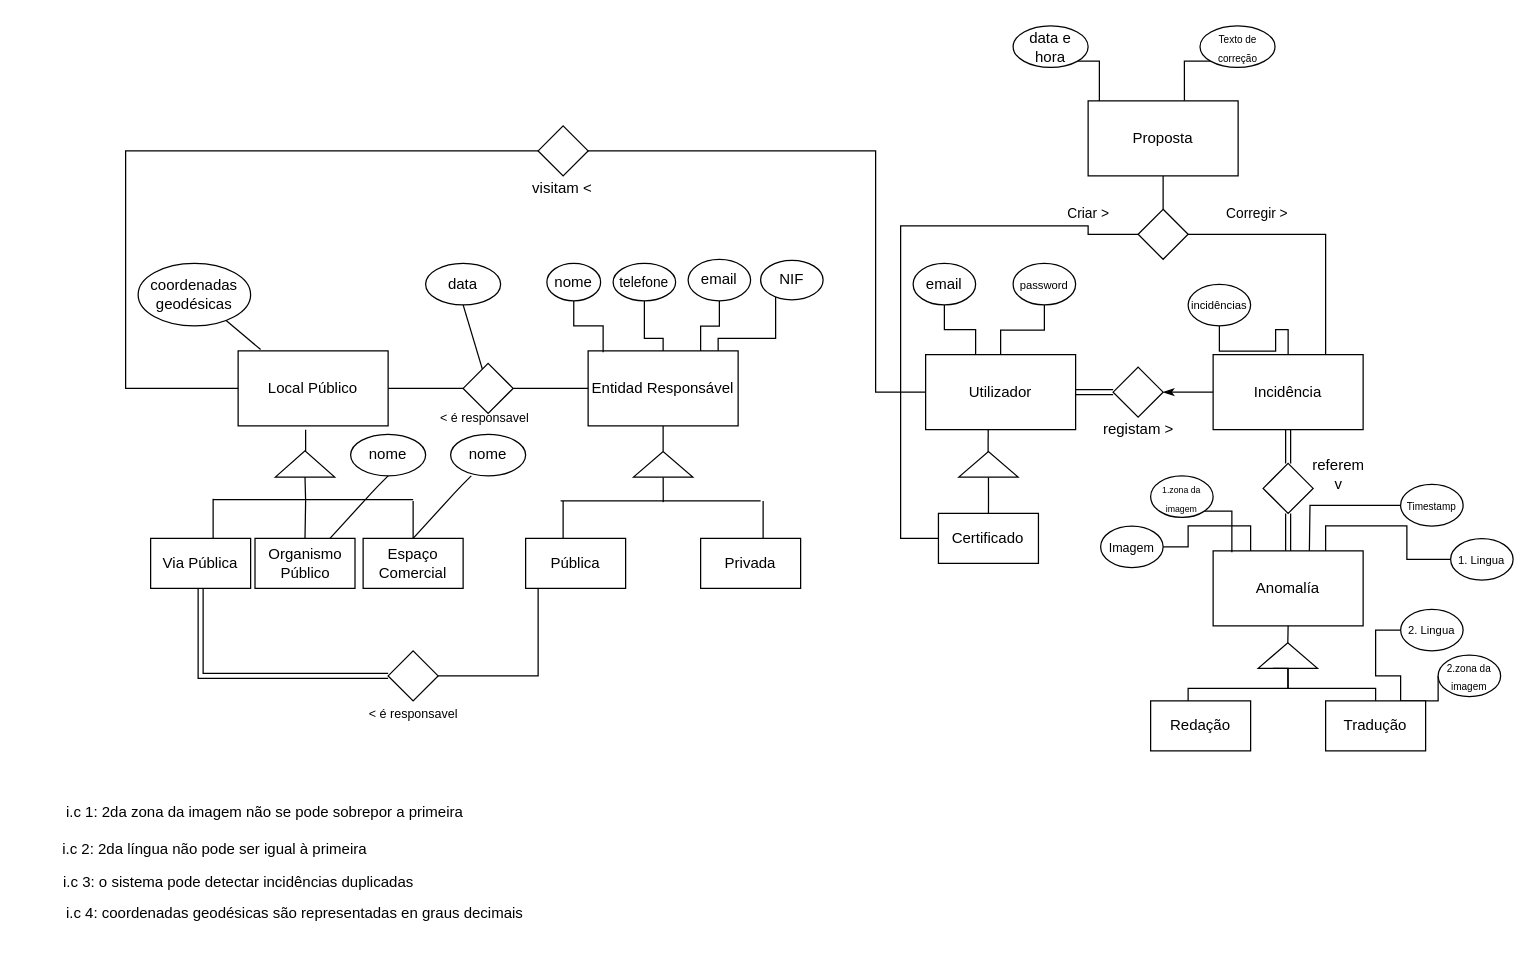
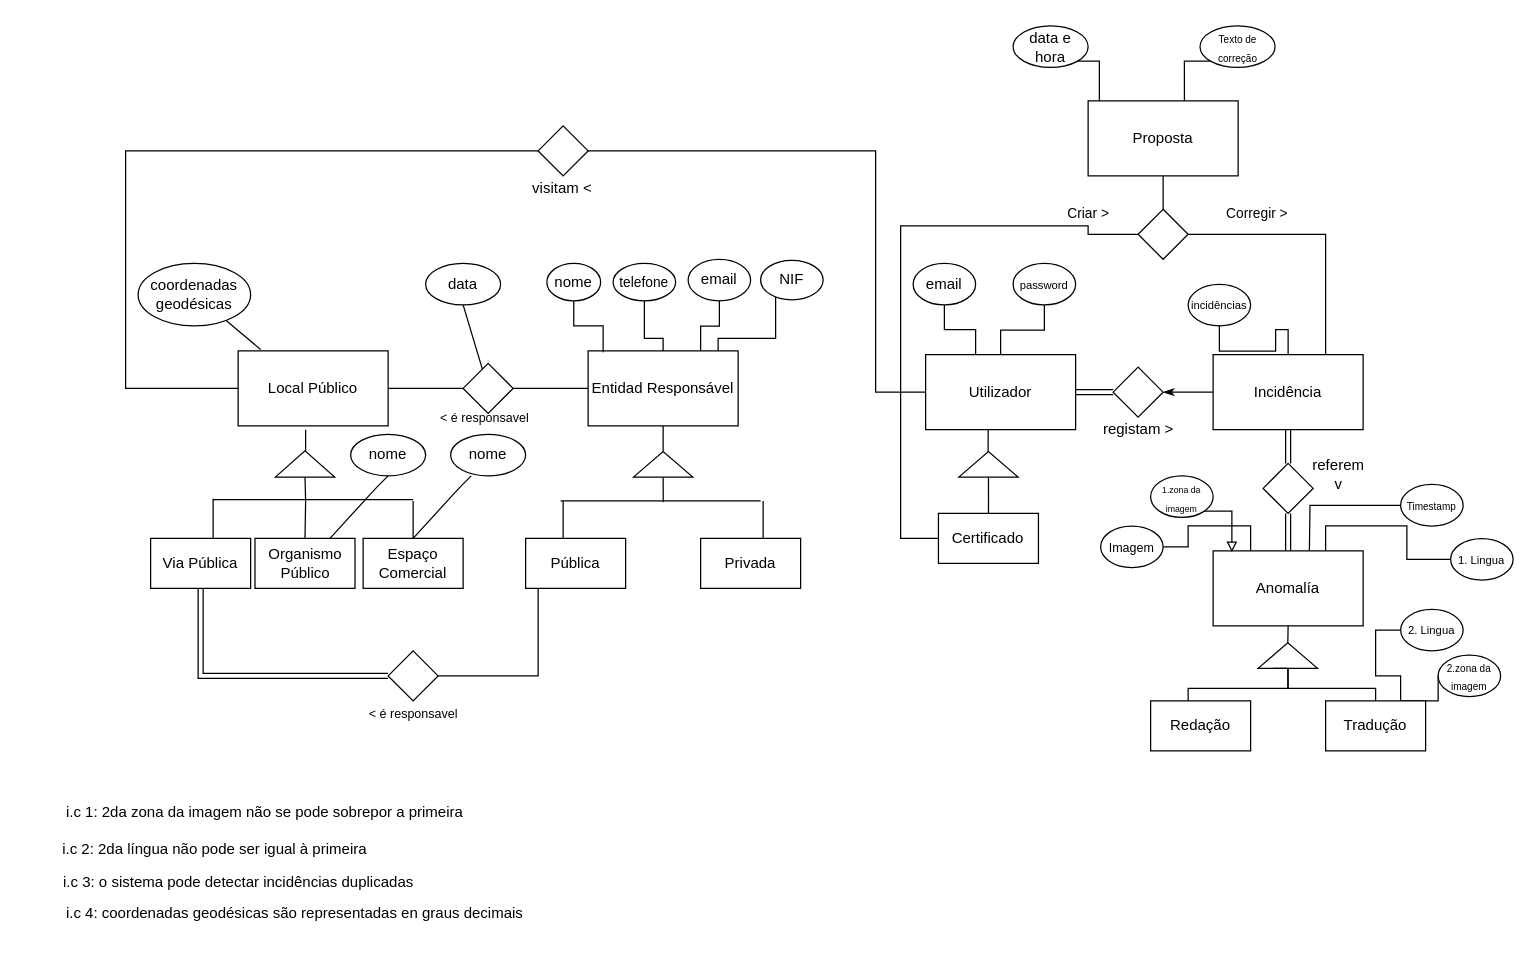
edge "1.zona da imagem" -- "Anomalía": arrowhead none -> block
